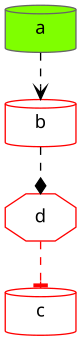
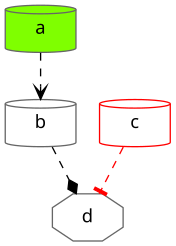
node "b": color red -> gray40
node "d": color red -> gray40
edge "d" -> "c": reversed
